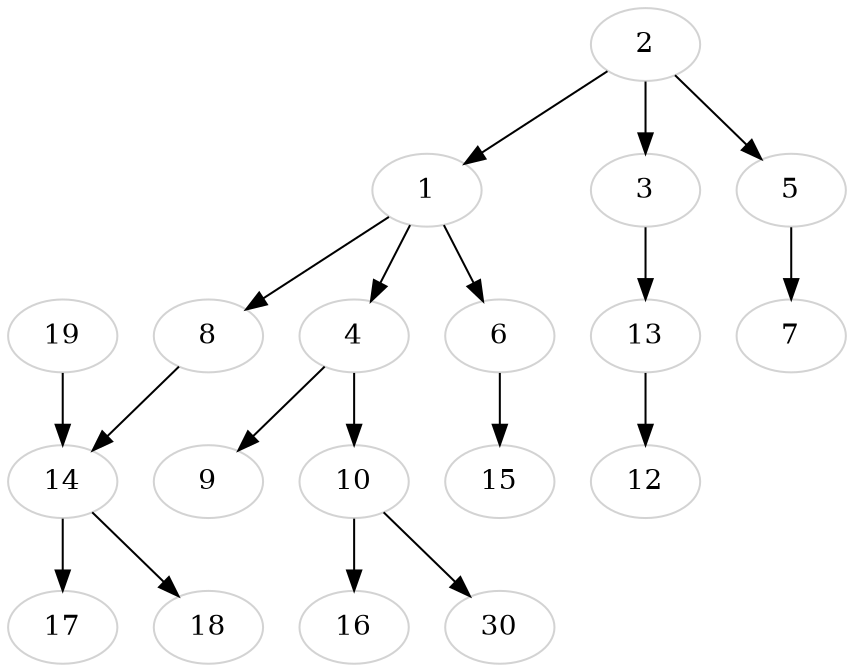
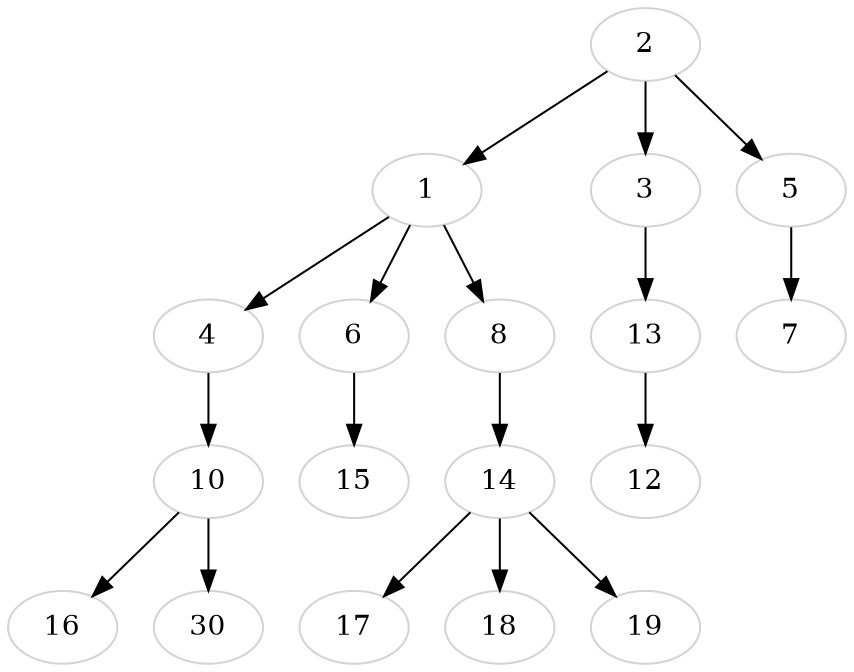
edge "19" -> "14": reversed
node "9": removed
